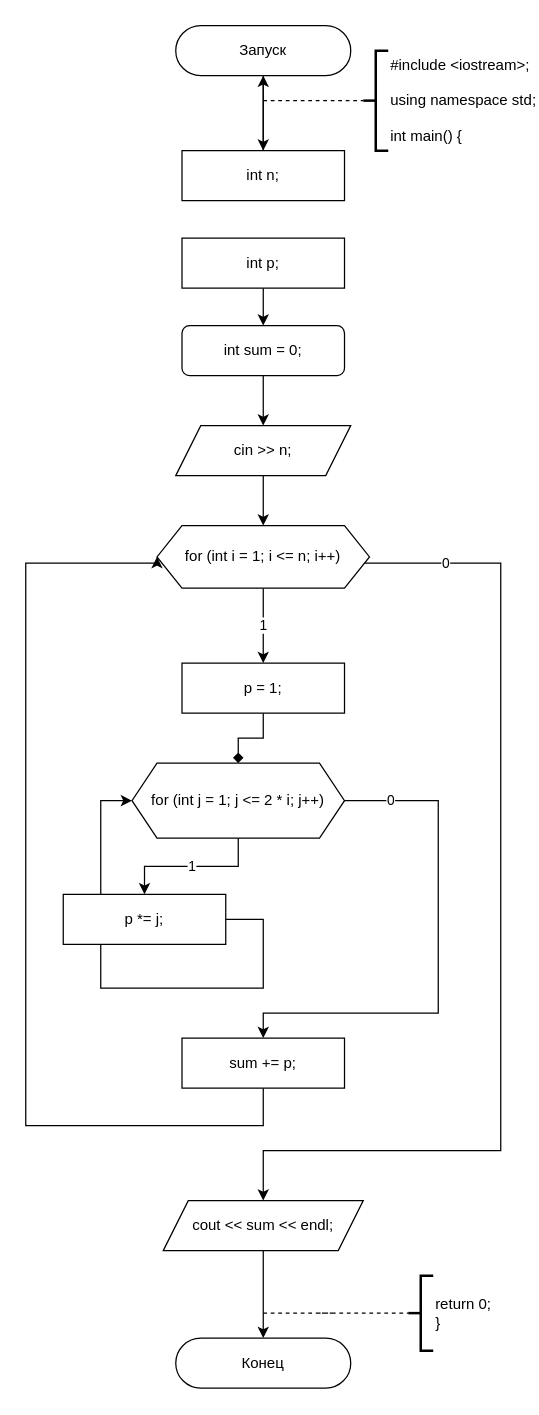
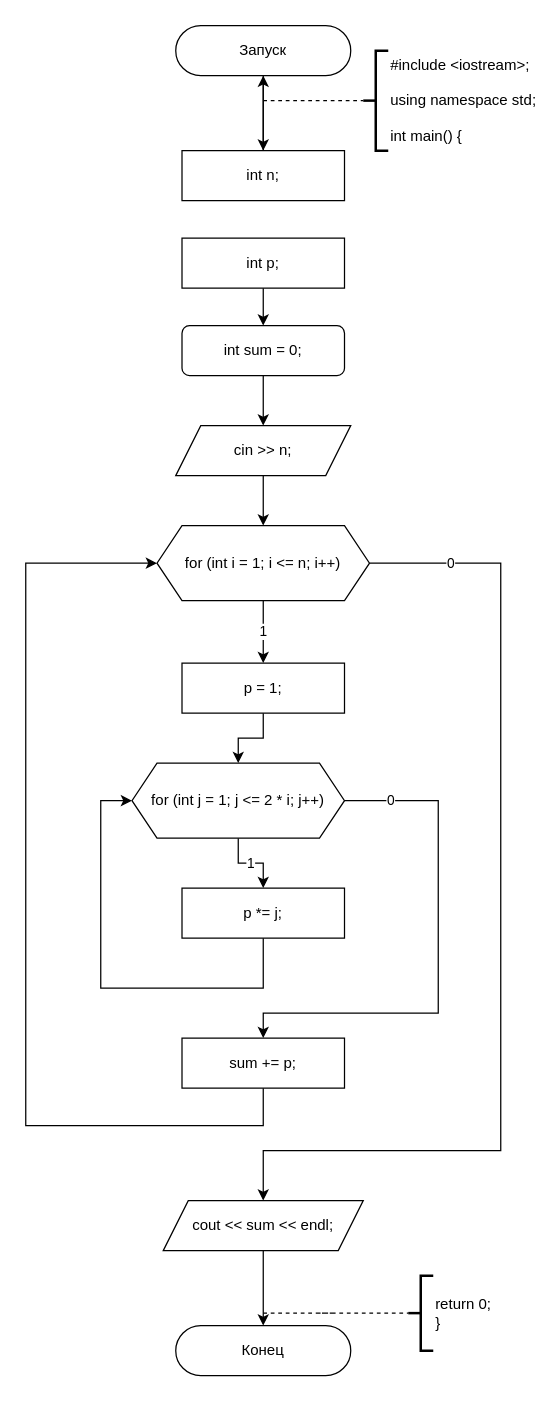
node "for (int i = 1; i <= n; i++)": size 213x63 -> 213x75
edge "p = 1;" -> "for (int j = 1; j <= 2 * i; j++)": arrowhead diamond -> classic
node "p *= j;": moved (144, 919) -> (263, 913)
node "Конец": moved (263, 1363) -> (263, 1351)
